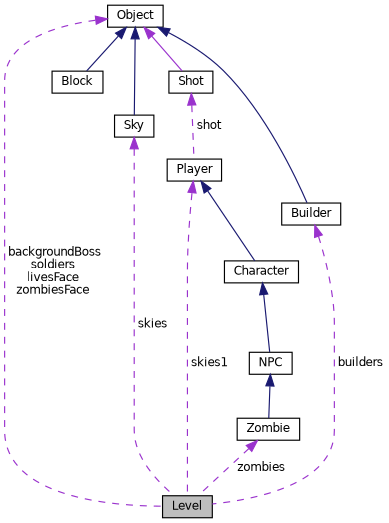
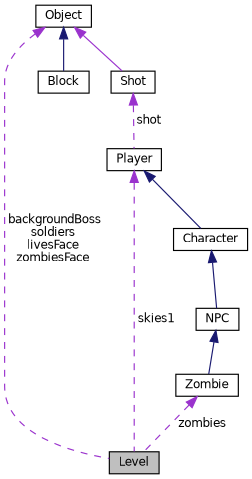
node "Sky": removed
node "Builder": removed
